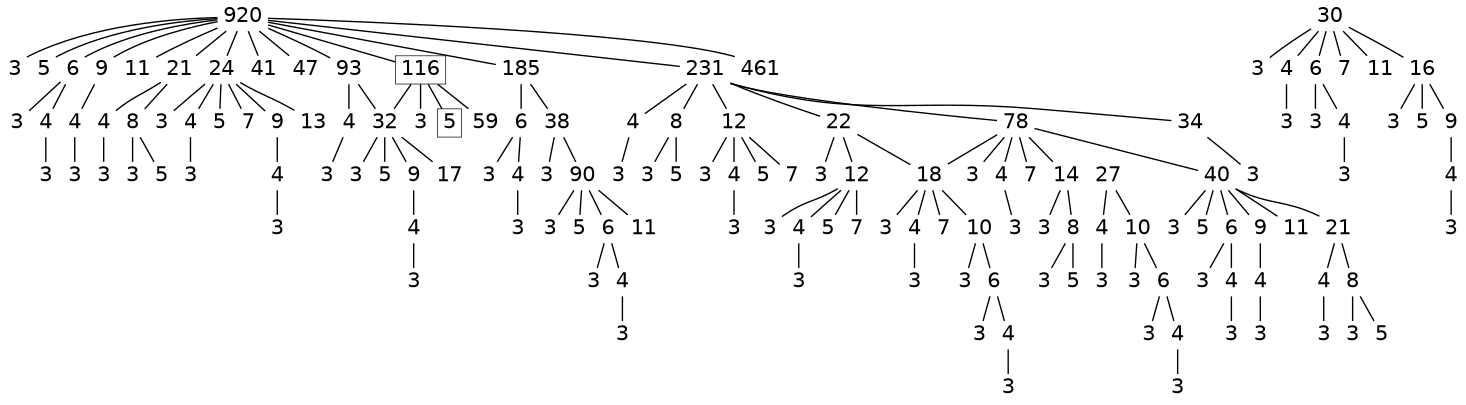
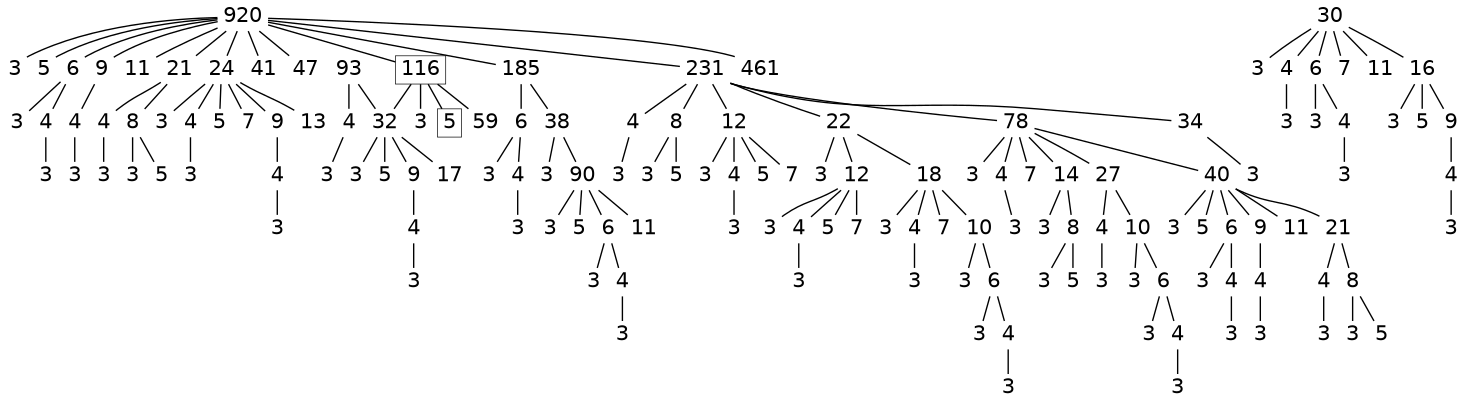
edge "920" -- "93": removed
edge "78" -- "18": now "78" -- "27"
